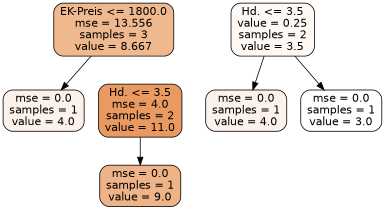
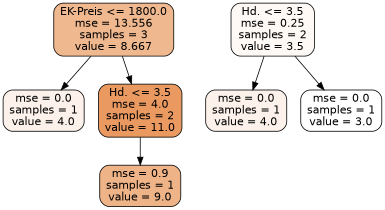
node "Hd. <= 3.5 value = 0.25 samples = 2 value = 3.5": label "Hd. <= 3.5 value = 0.25 samples = 2 value = 3.5" -> "Hd. <= 3.5 mse = 0.25 samples = 2 value = 3.5"
edge "EK-Preis <= 1800.0 mse = 13.556 samples = 3 value = 8.667" -> "Hd. <= 3.5 mse = 4.0 samples = 2 value = 11.0": added
node "mse = 0.0 samples = 1 value = 9.0": label "mse = 0.0 samples = 1 value = 9.0" -> "mse = 0.9 samples = 1 value = 9.0"
